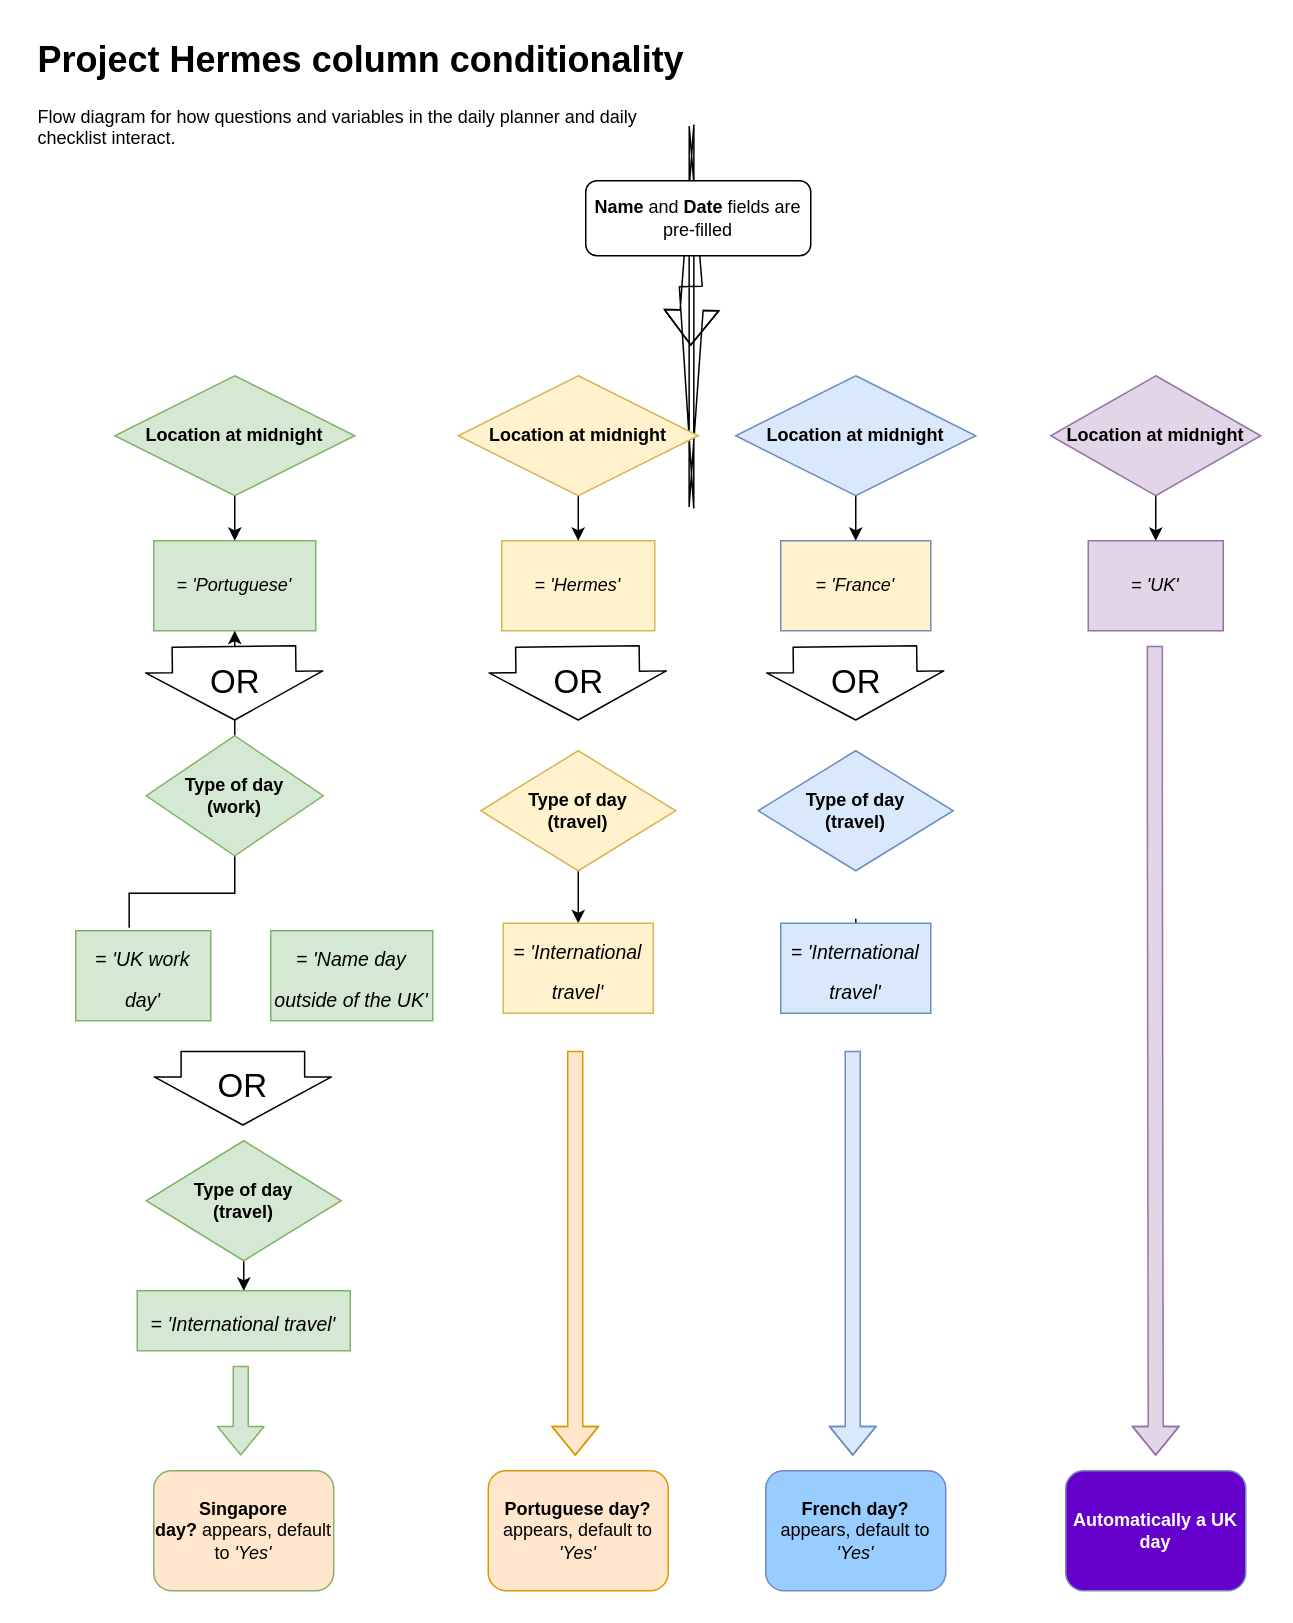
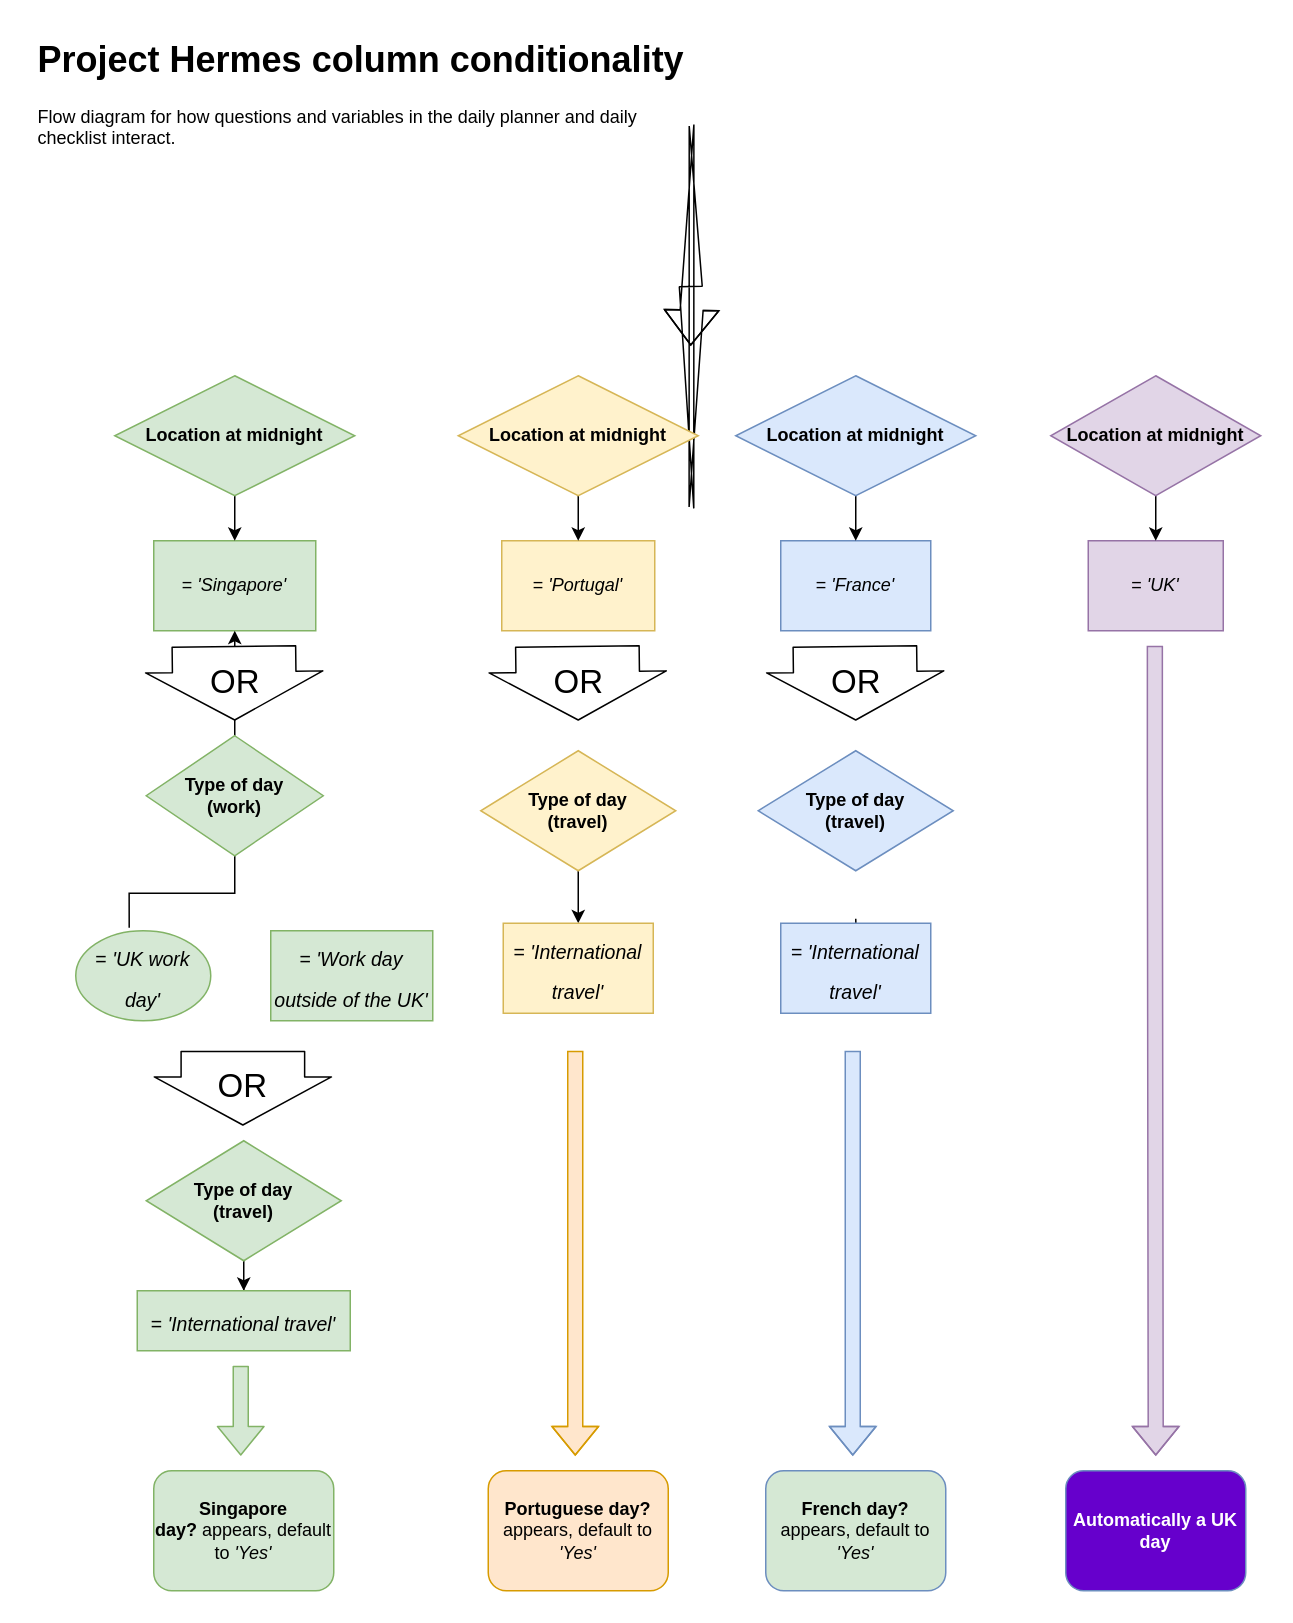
node "Name and Date fields are pre-filled": removed
node "= 'Portuguese'": label "= 'Portuguese'" -> "= 'Singapore'"
node "= 'Hermes'": label "= 'Hermes'" -> "= 'Portugal'"
node "= 'France'": fillcolor #fff2cc -> #dae8fc
node "= 'UK work day'": shape rectangle -> ellipse
node "= 'Name day outside of the UK'": label "= 'Name day outside of the UK'" -> "= 'Work day outside of the UK'"
node "Singapore day? appears, default to 'Yes'": fillcolor #ffe6cc -> #d5e8d4
node "French day? appears, default to 'Yes'": fillcolor #99ccff -> #d5e8d4
